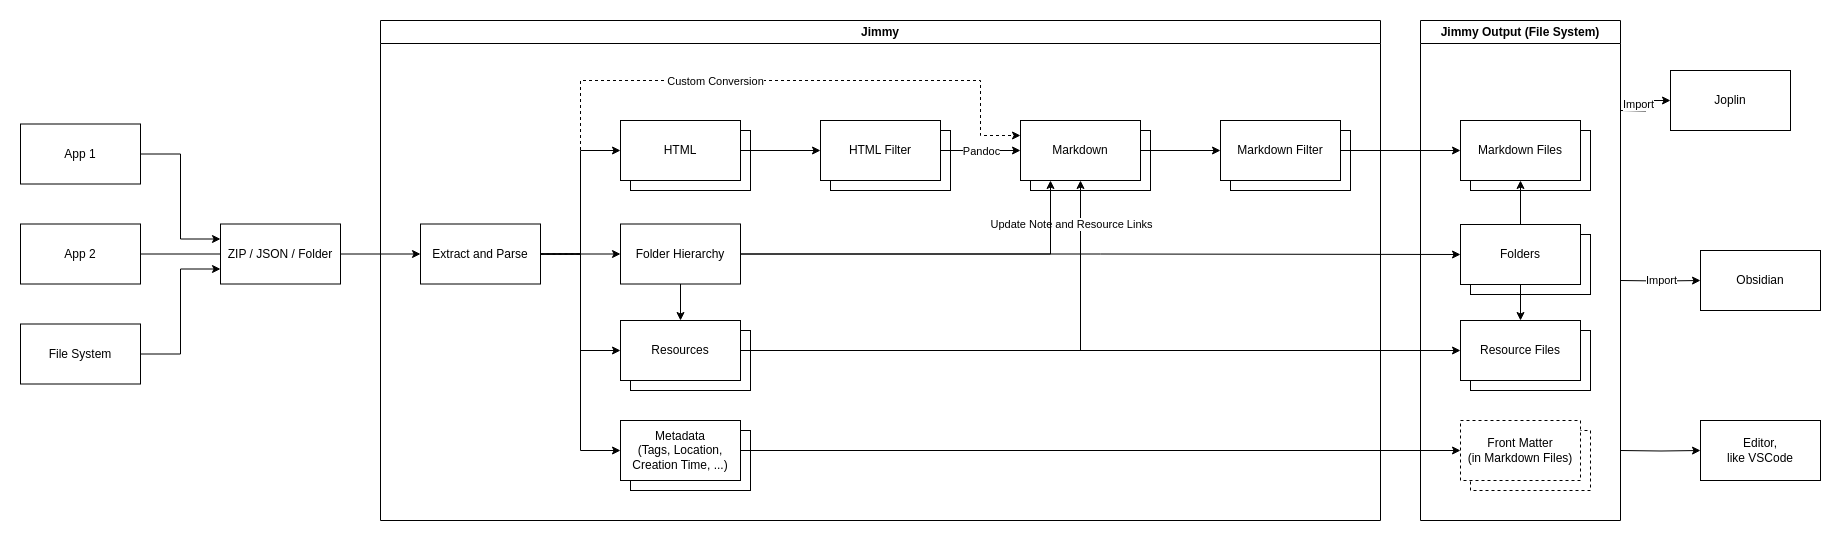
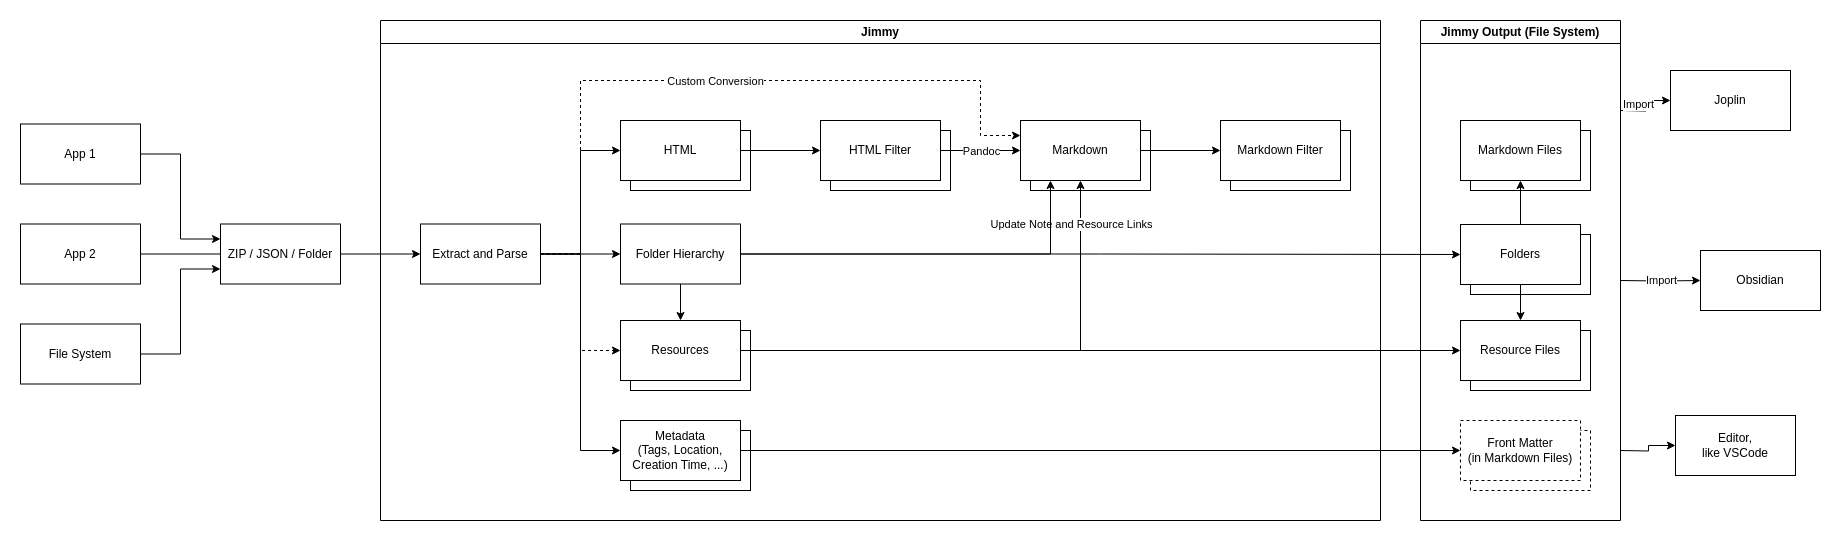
edge "Markdown Filter" -> "Markdown Files": removed
edge "Extract and Parse" -> "Resources": style solid -> dashed
node "Editor, like VSCode": moved (1761, 451) -> (1736, 446)
